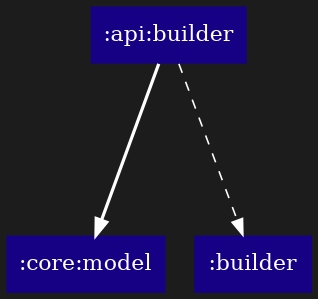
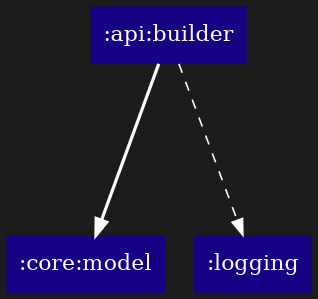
node ":builder": label ":builder" -> ":logging"
